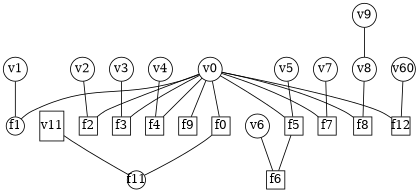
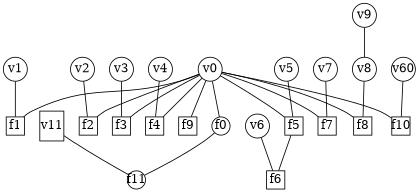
node "f1": shape circle -> box
node "f0": shape box -> circle
node "f12": label "f12" -> "f10"
